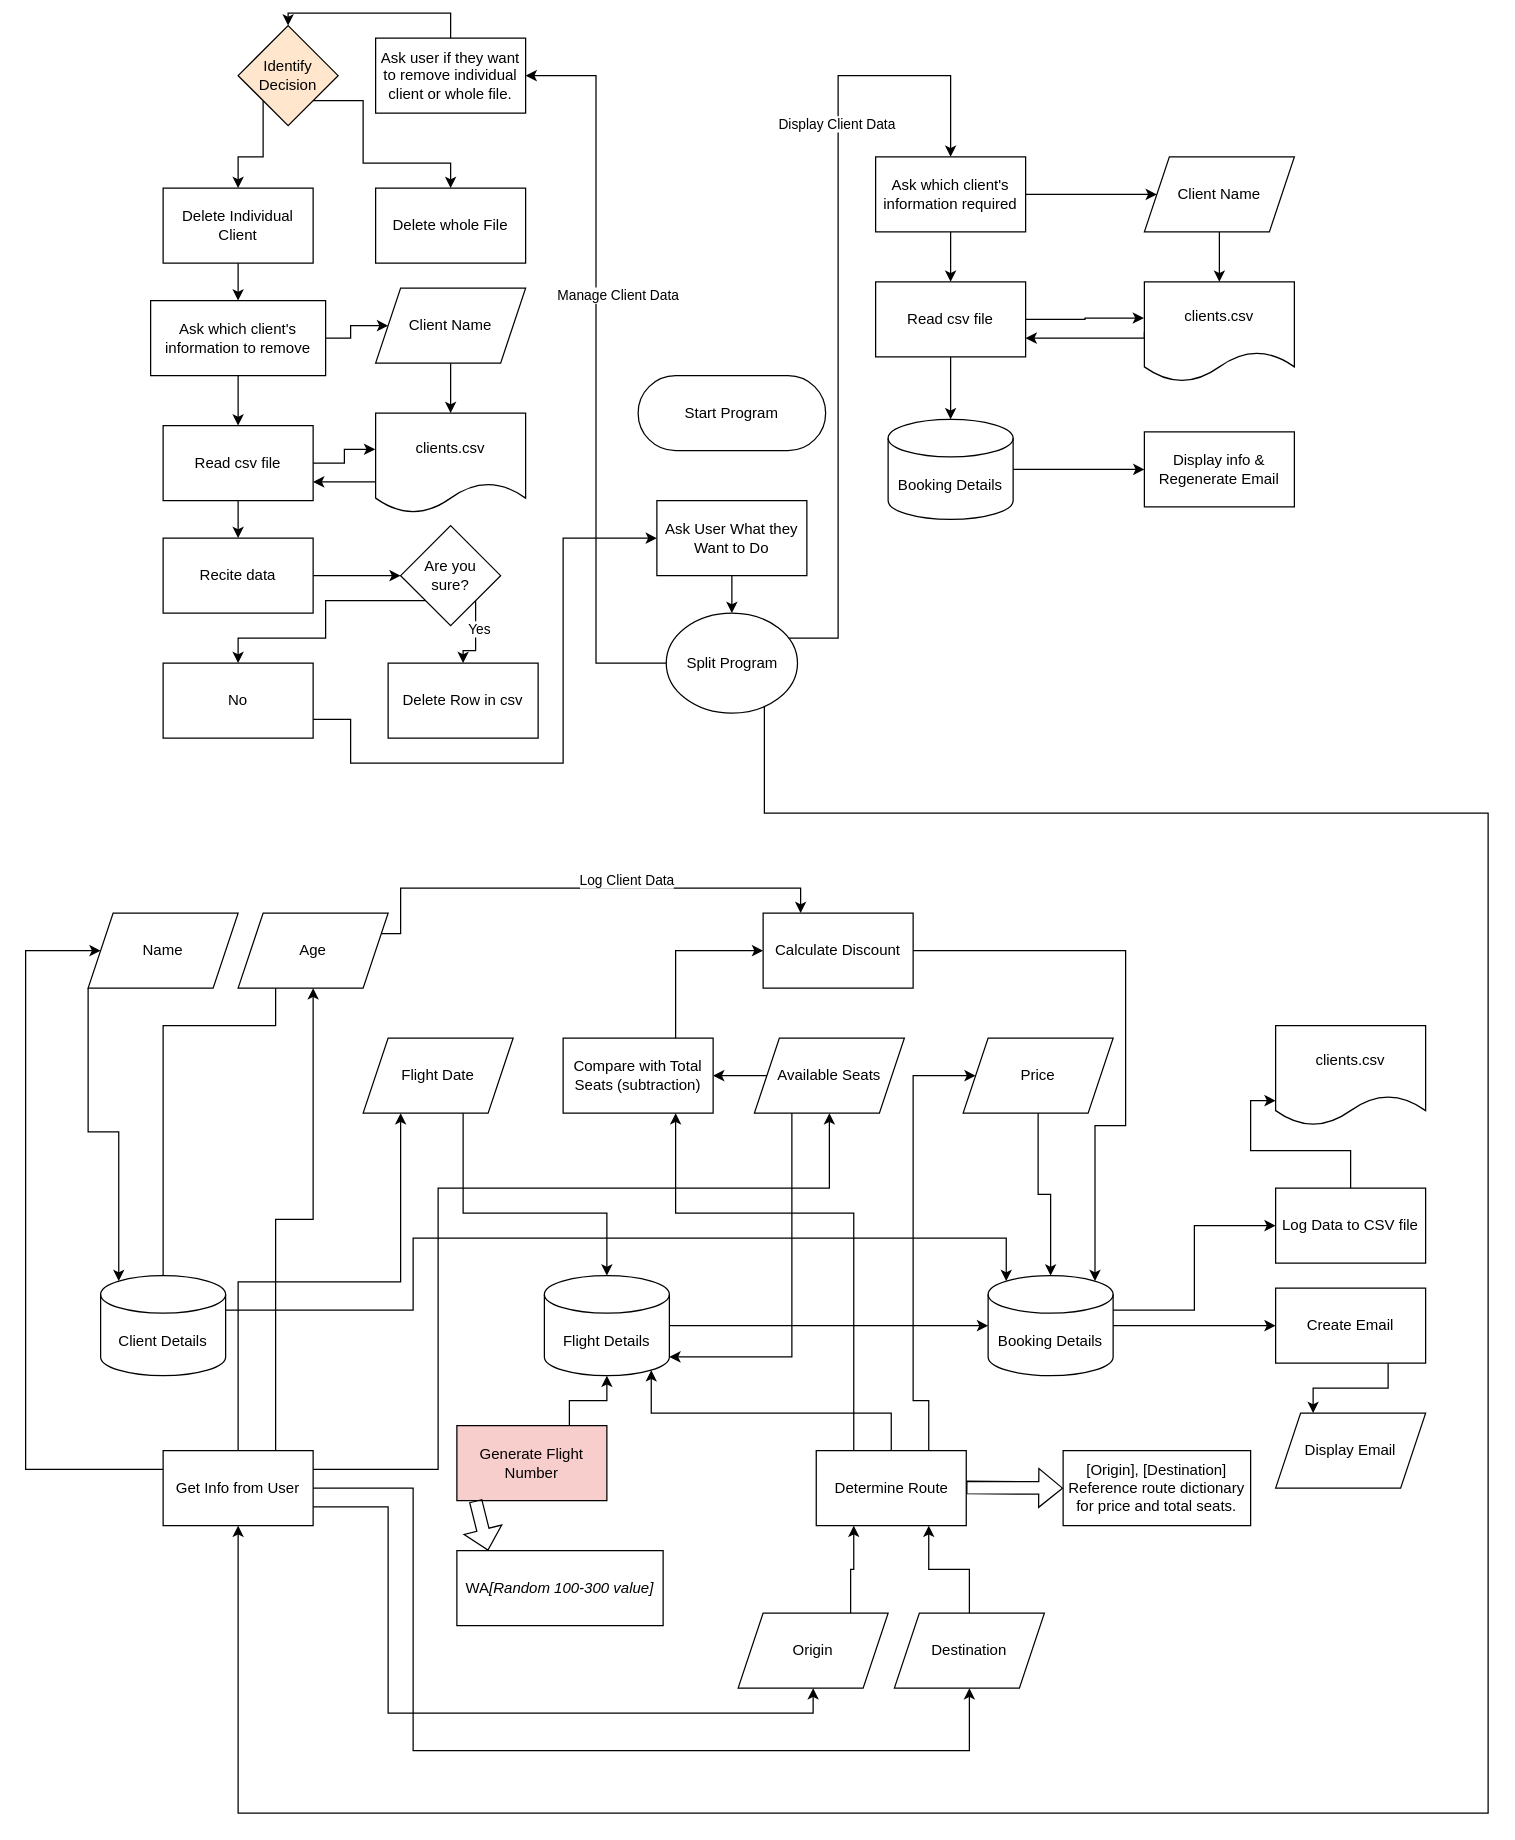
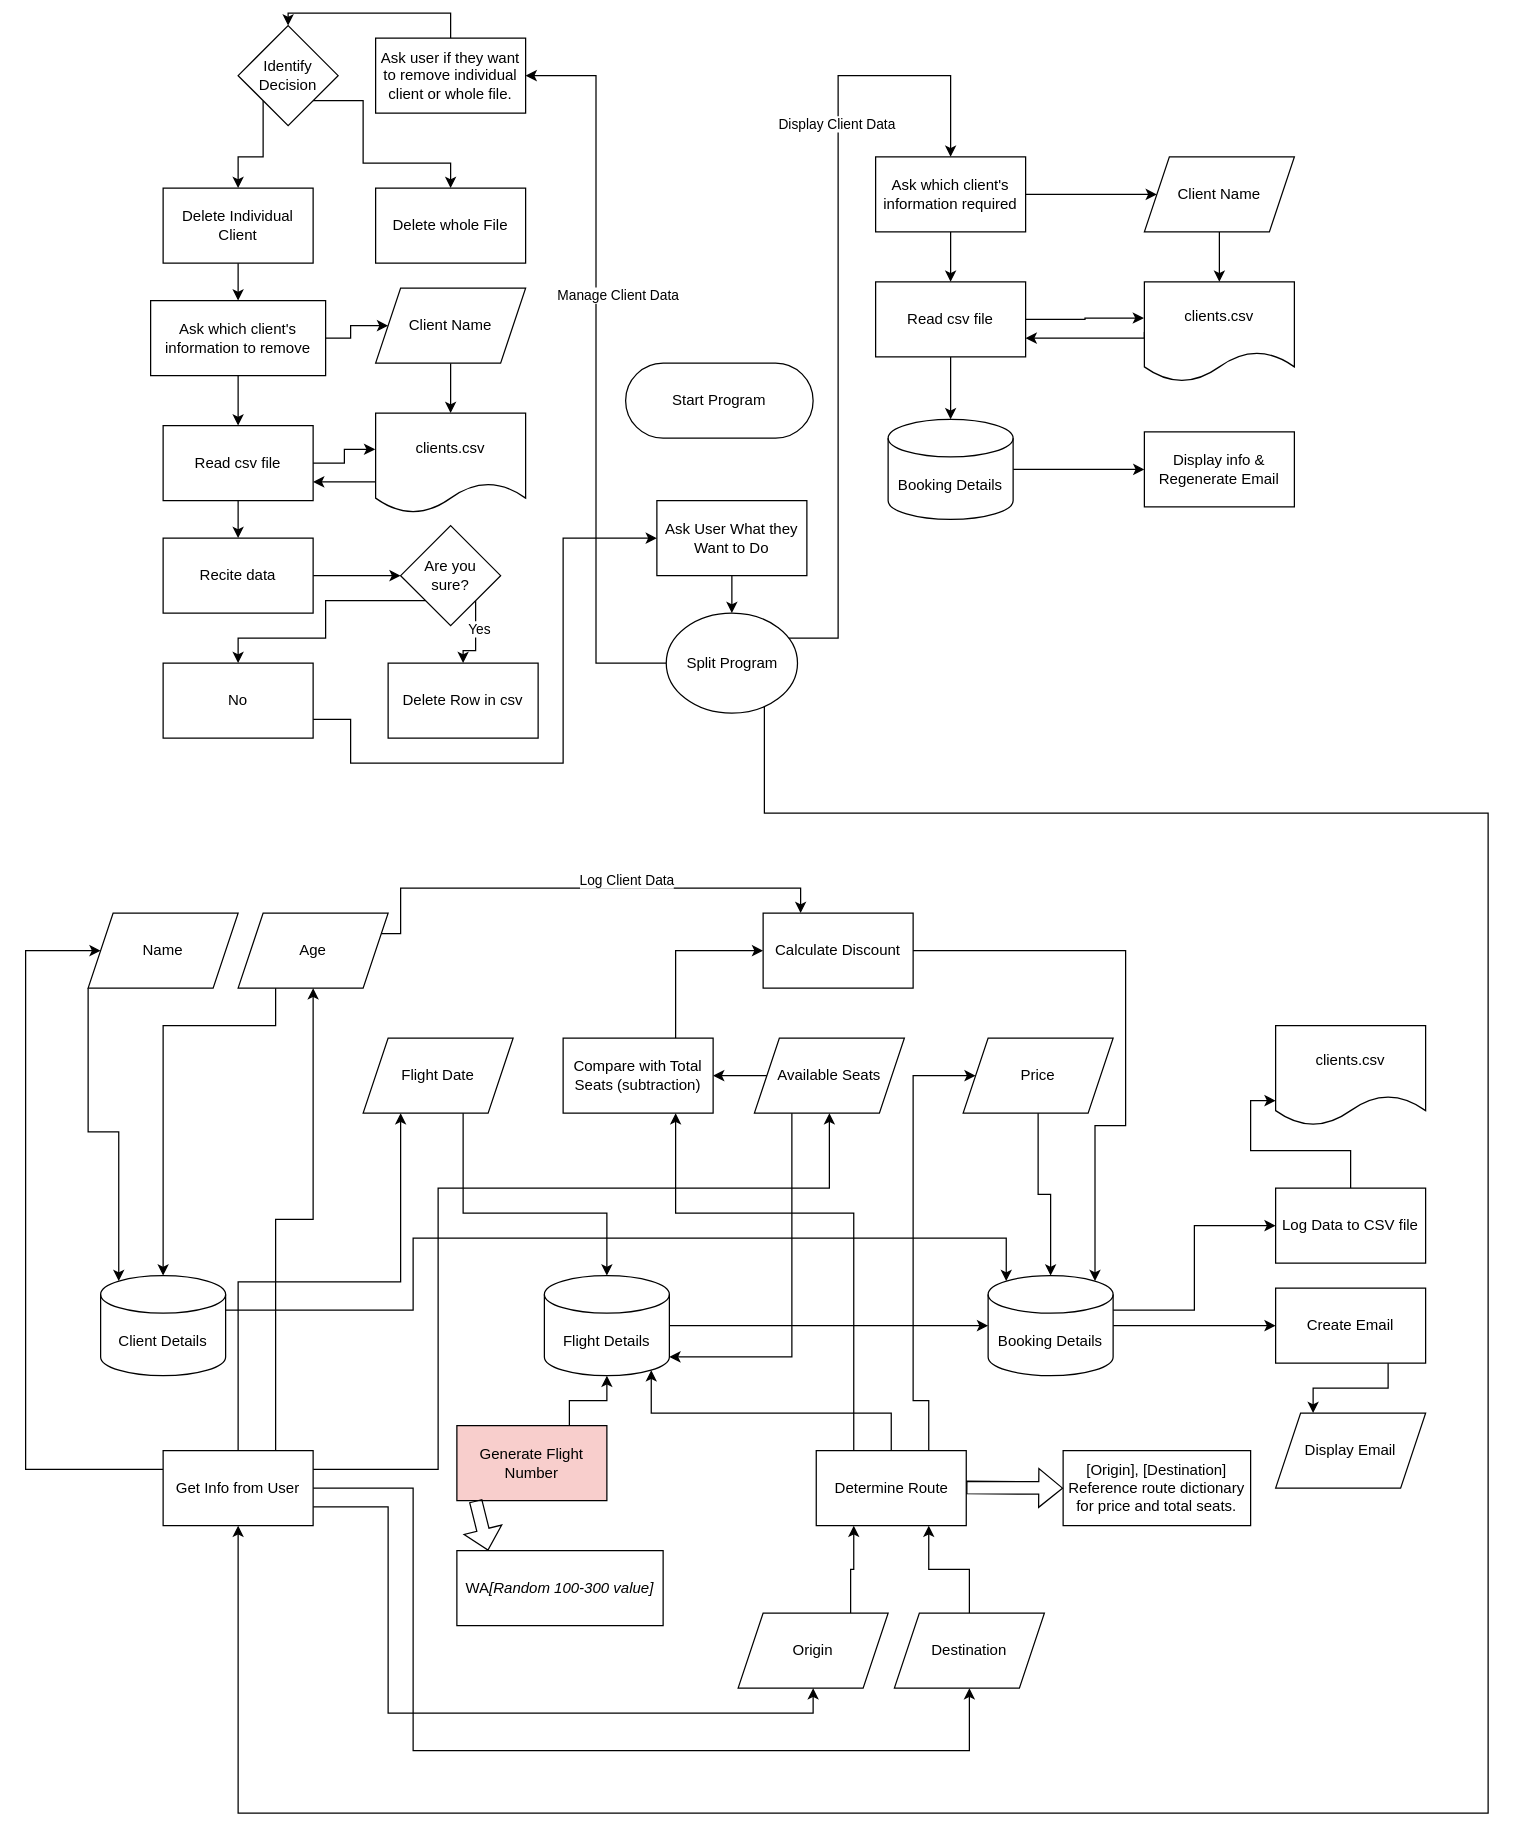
node "Identify Decision": fillcolor #ffe6cc -> #ffffff
node "Start Program": moved (732, 413) -> (719, 401)
edge "Age" -- "Client Details": arrowhead none -> classic
